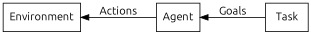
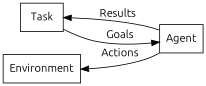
edge "Agent" -> "Task": added, label "Results"
